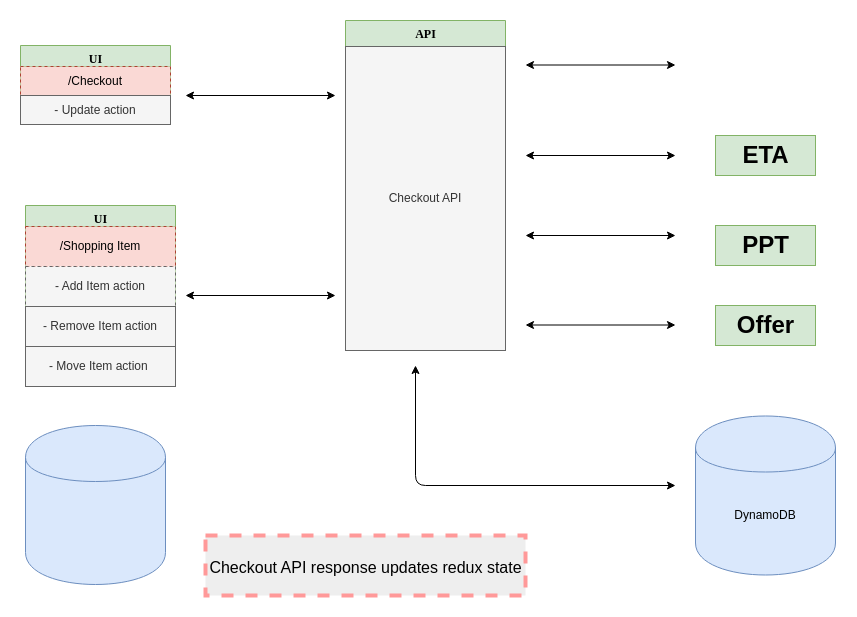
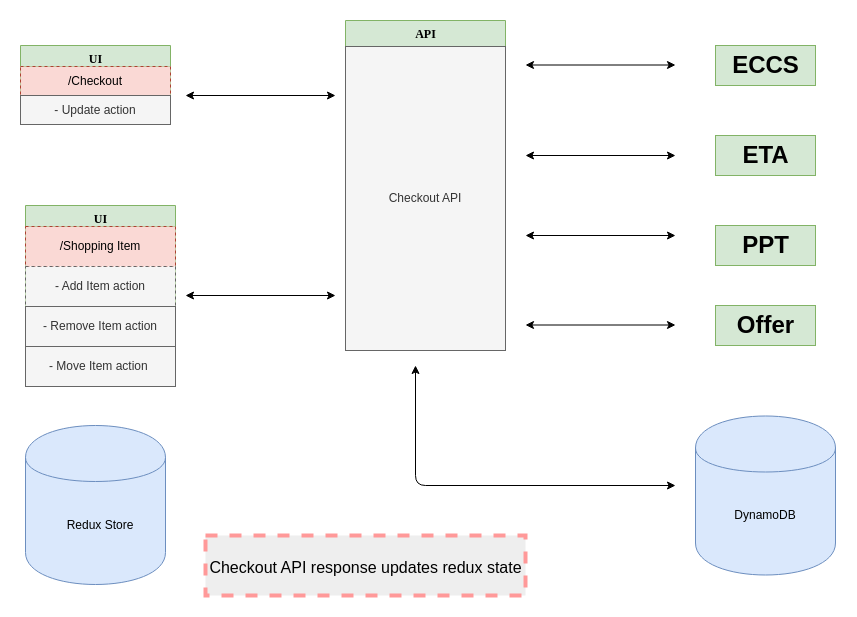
node "ECCS": added
node "Redux Store": added
